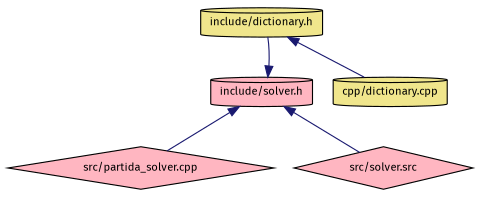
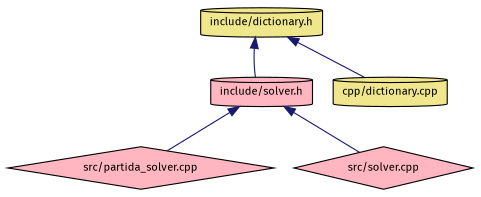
edge "include/dictionary.h" -> "include/solver.h": reversed
node "src/solver.src": label "src/solver.src" -> "src/solver.cpp"
